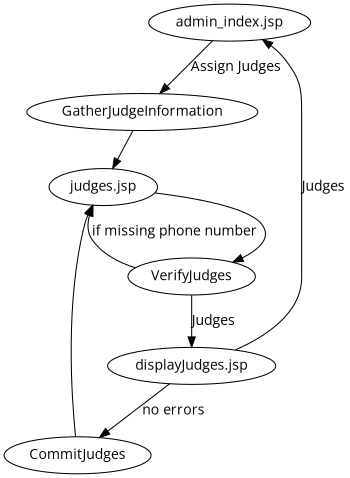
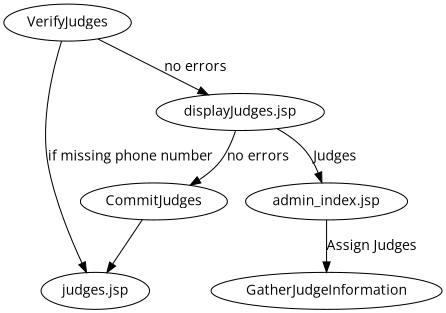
edge "GatherJudgeInformation" -> "judges.jsp": removed
edge "judges.jsp" -> "VerifyJudges": removed
edge "VerifyJudges" -> "displayJudges.jsp": label "Judges" -> "no errors"
